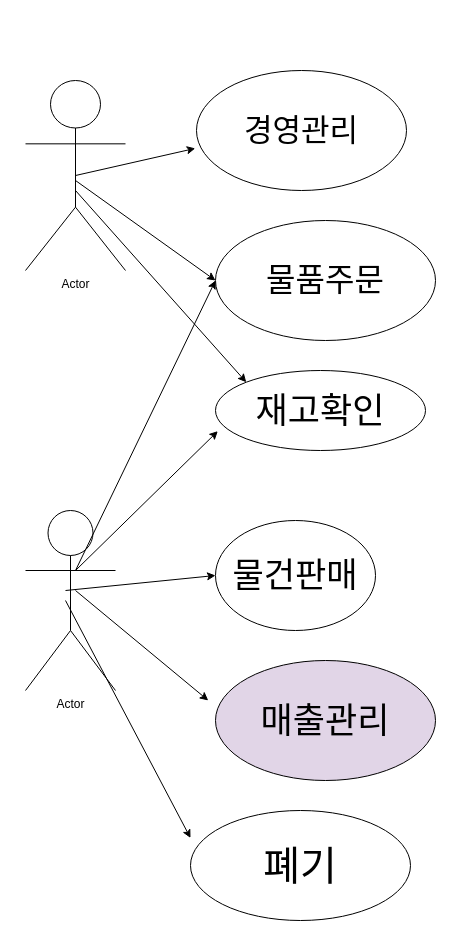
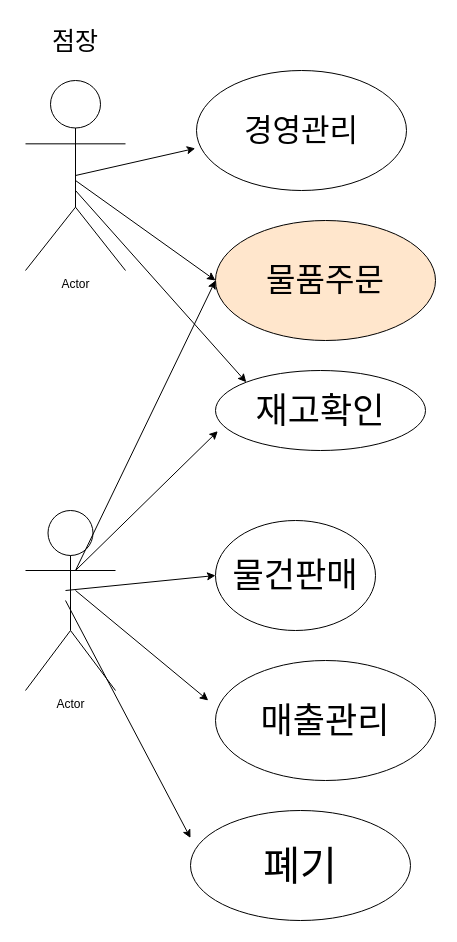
node "점장": added
node "물품주문": fillcolor #ffffff -> #ffe6cc
node "매출관리": fillcolor #e1d5e7 -> #ffffff
